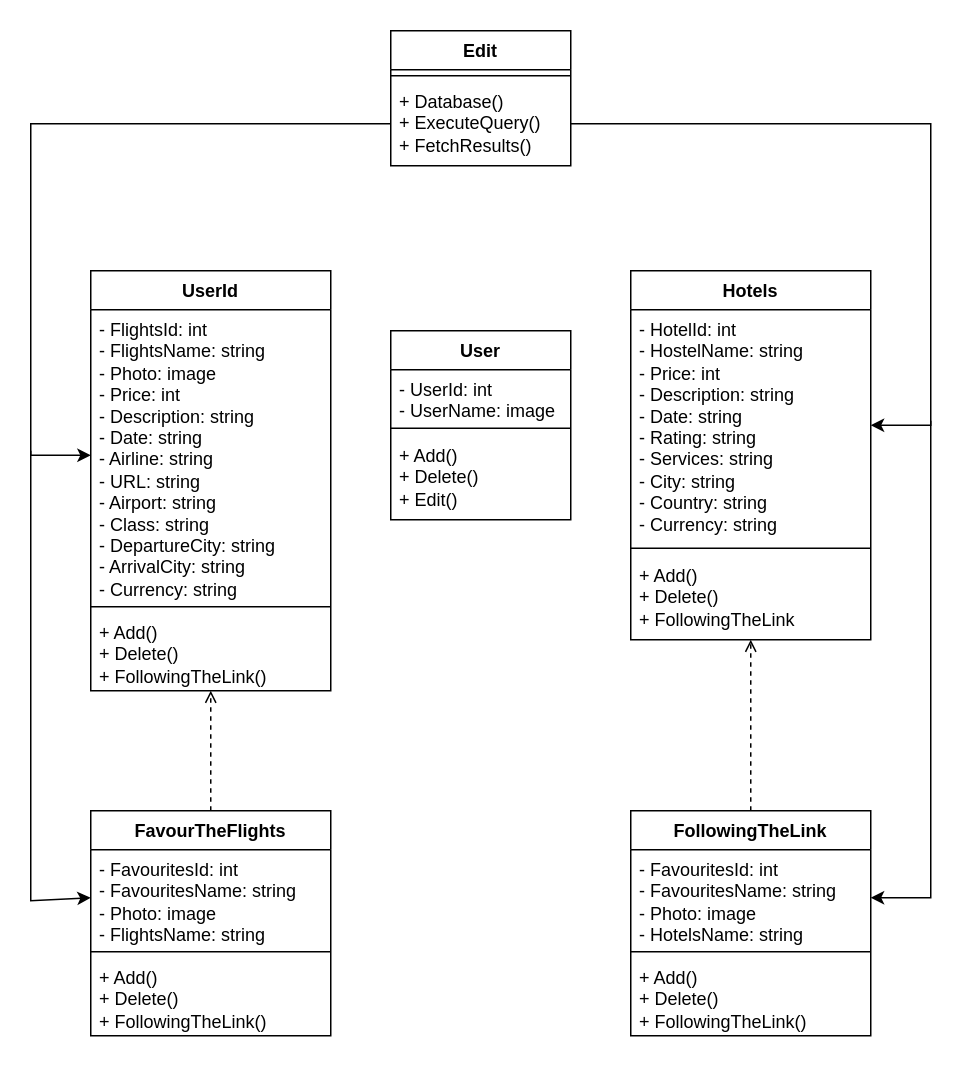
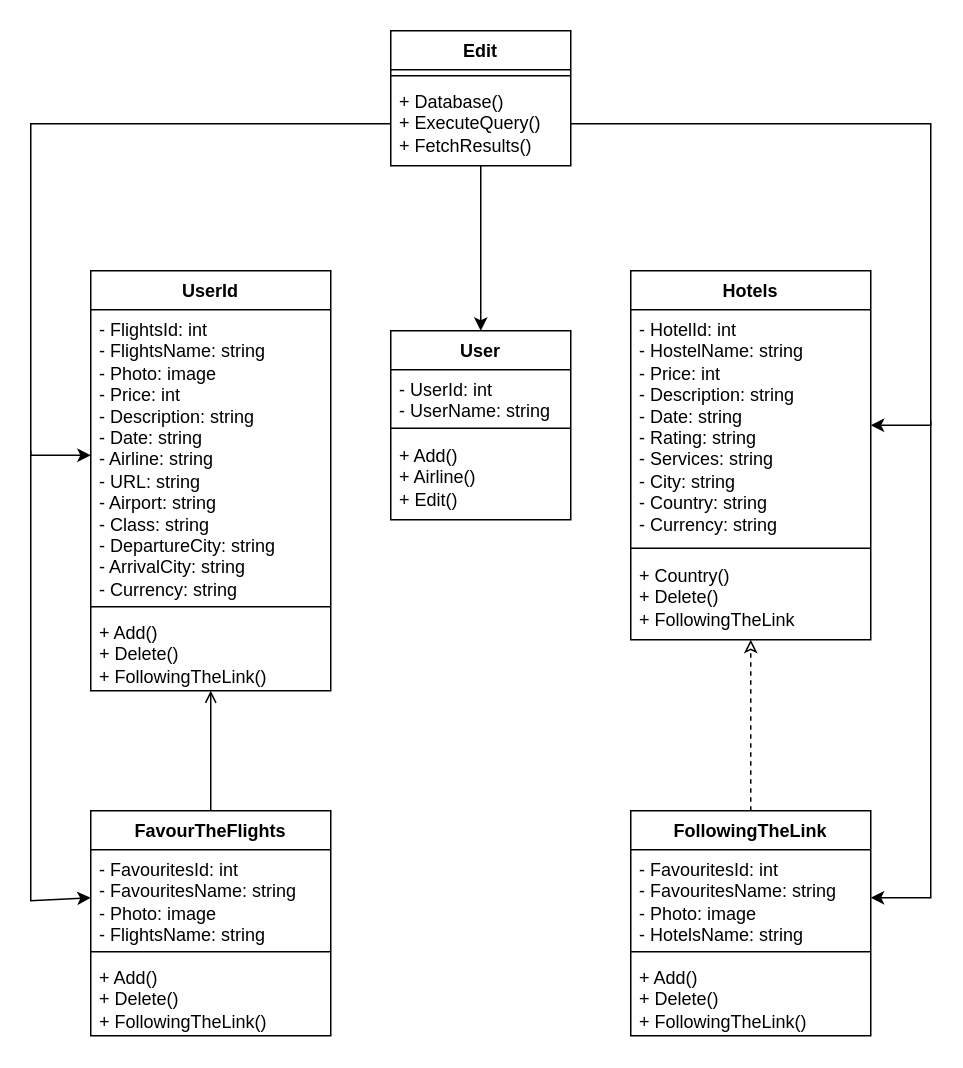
edge "Edit" -> "User": added
node "- UserId: int - UserName: image": label "- UserId: int - UserName: image" -> "- UserId: int - UserName: string"
node "+ Add() + Delete() + Edit()": label "+ Add() + Delete() + Edit()" -> "+ Add() + Airline() + Edit()"
node "+ Add() + Delete() + FollowingTheLink": label "+ Add() + Delete() + FollowingTheLink" -> "+ Country() + Delete() + FollowingTheLink"
edge "FollowingTheLink" -> "Hotels": arrowhead open -> classic
edge "FavourTheFlights" -> "UserId": style dashed -> solid
